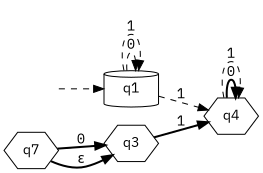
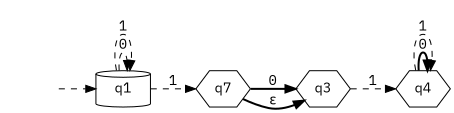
edge "q1" -> "q4": now "q1" -> "q7"
edge "q3" -> "q4": style bold -> dashed
